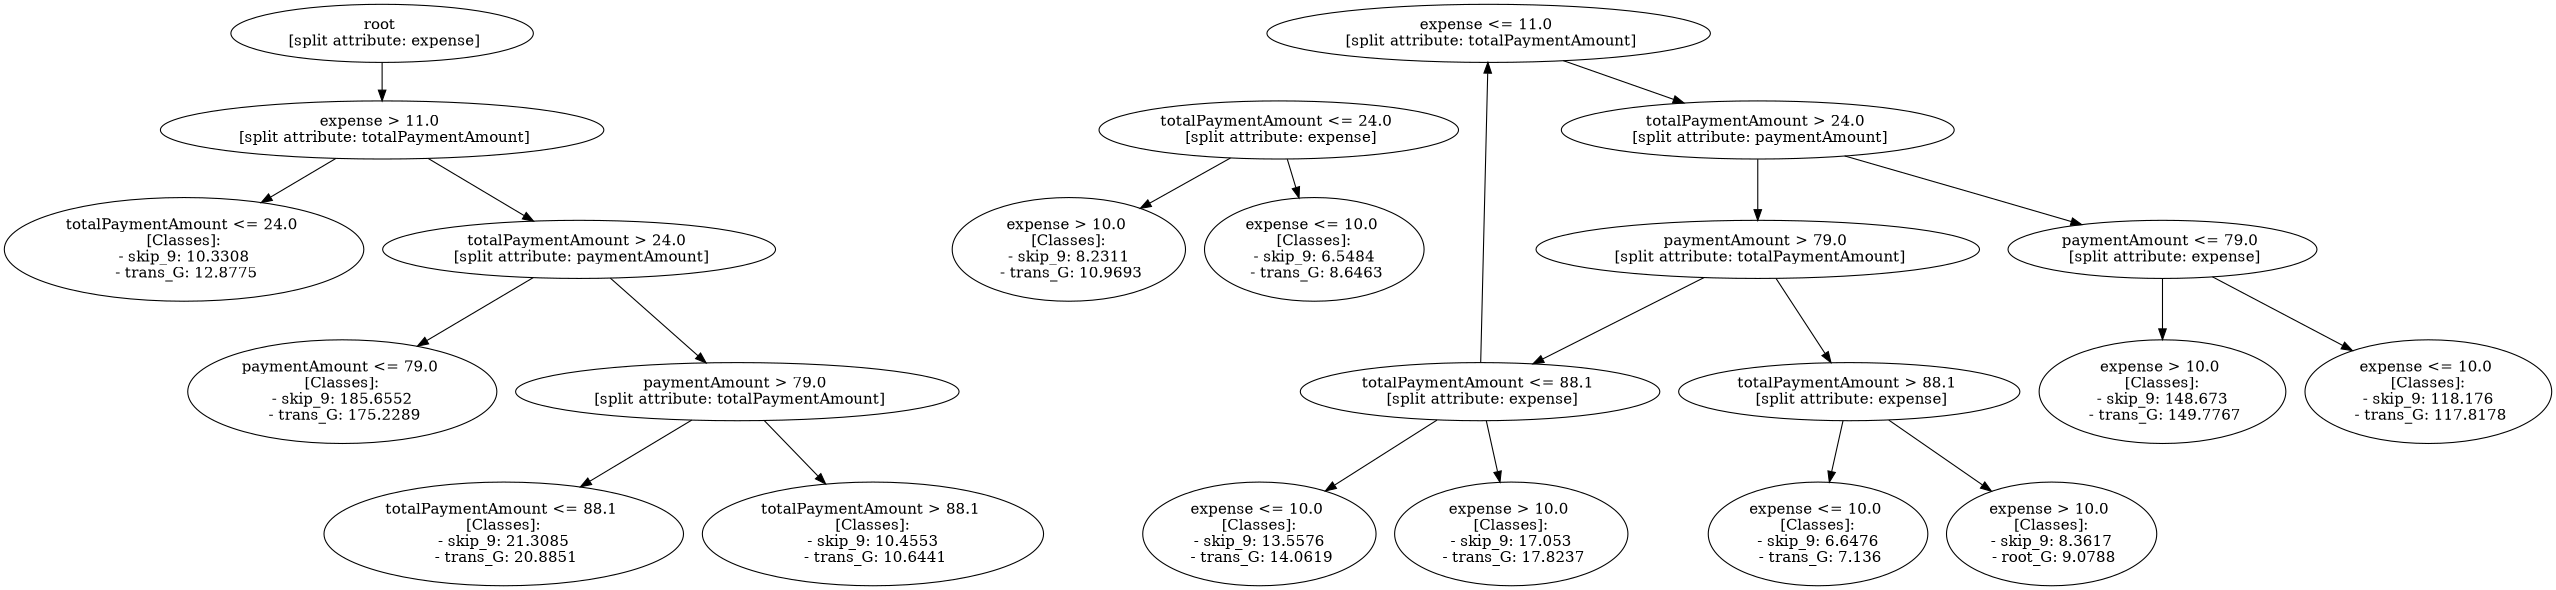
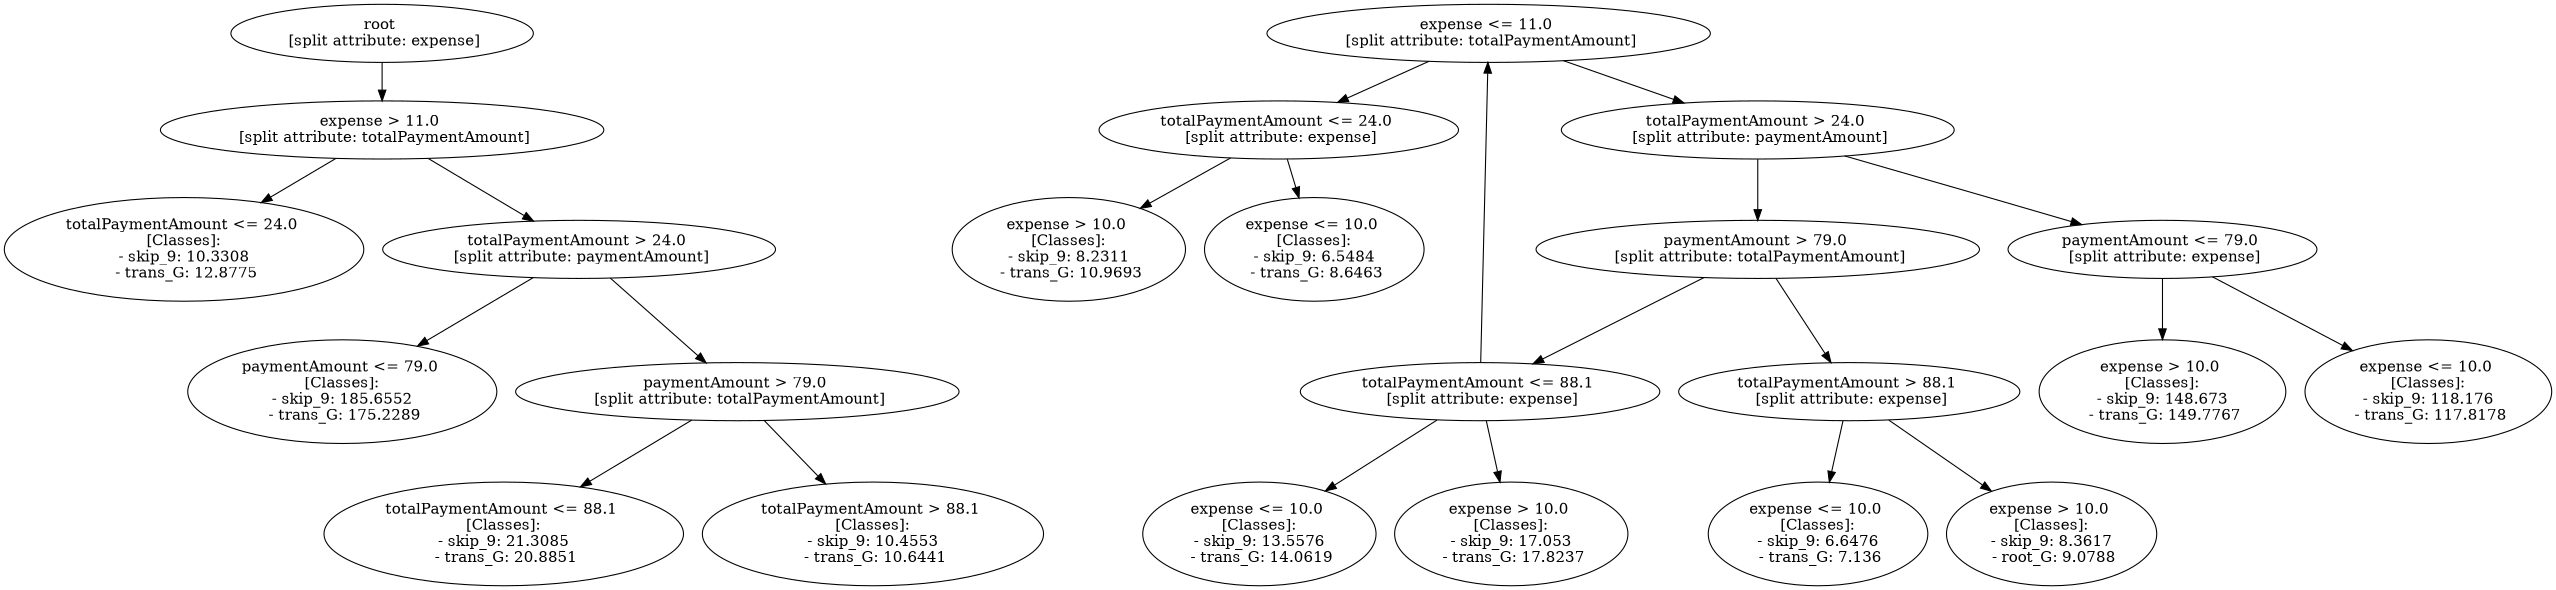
edge "expense <= 11.0 [split attribute: totalPaymentAmount]" -> "totalPaymentAmount <= 24.0 [split attribute: expense]": added
